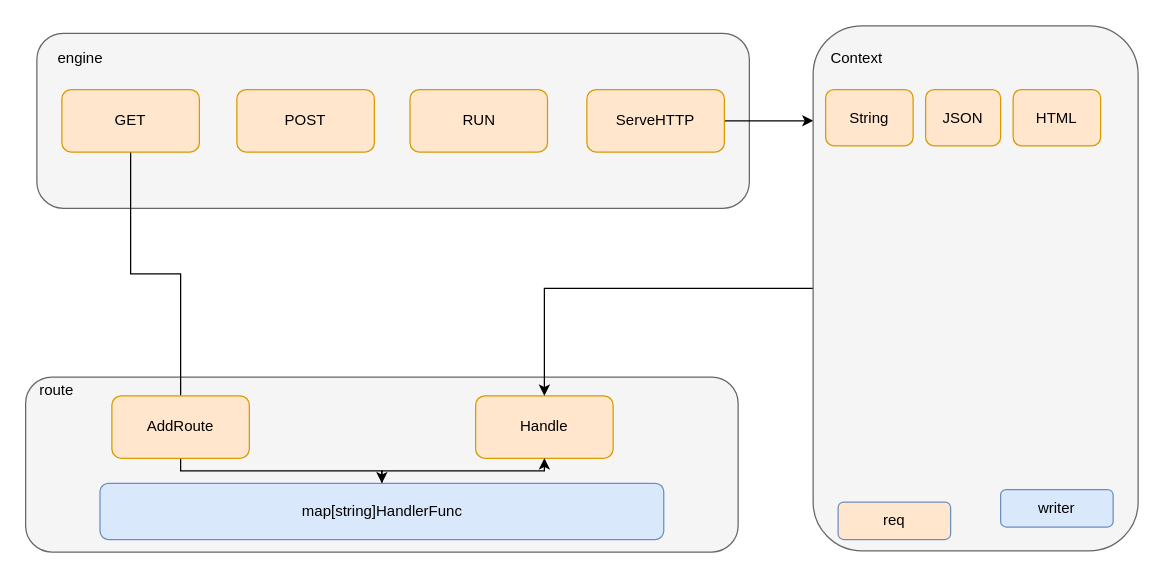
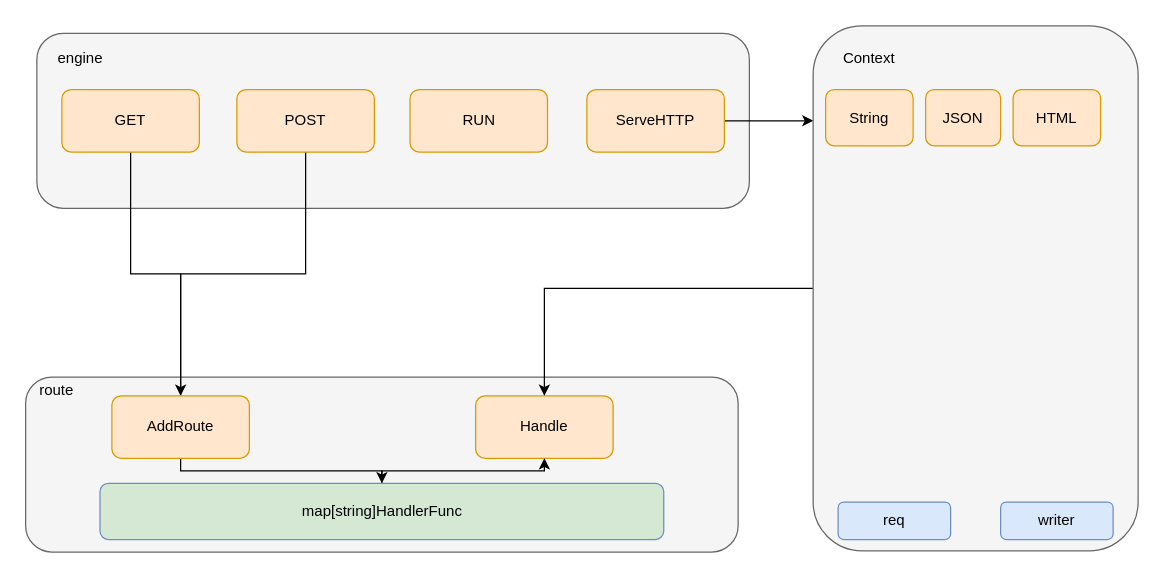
node "Context": moved (857, 58) -> (869, 58)
edge "POST" -> "AddRoute": added
node "writer": moved (1057, 508) -> (1057, 521)
node "map[string]HandlerFunc": fillcolor #dae8fc -> #d5e8d4
node "req": fillcolor #ffe6cc -> #dae8fc
